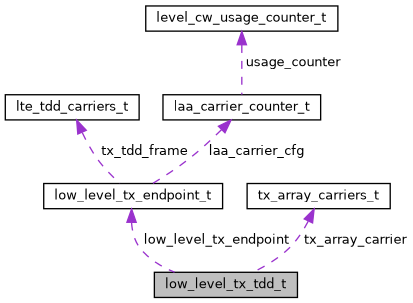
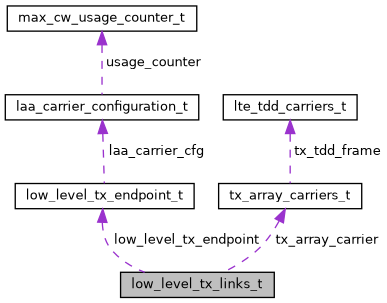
node "level_cw_usage_counter_t": label "level_cw_usage_counter_t" -> "max_cw_usage_counter_t"
node "laa_carrier_counter_t": label "laa_carrier_counter_t" -> "laa_carrier_configuration_t"
edge "low_level_tx_endpoint_t" -> "lte_tdd_carriers_t": now "tx_array_carriers_t" -> "lte_tdd_carriers_t"
node "low_level_tx_tdd_t": label "low_level_tx_tdd_t" -> "low_level_tx_links_t"
